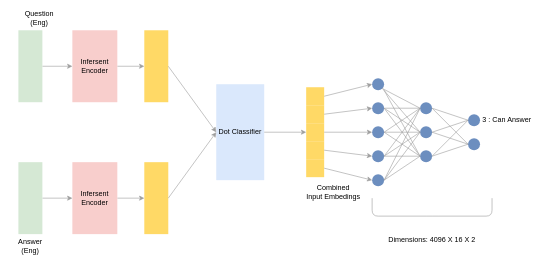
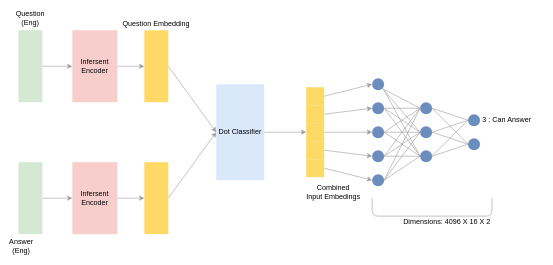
node "Question (Eng)": moved (39, 18) -> (30, 18)
node "Question Embedding": added
node "Dimensions: 4096 X 16 X 2": moved (432, 240) -> (447, 222)
node "Answer (Eng)": moved (30, 246) -> (21, 246)
